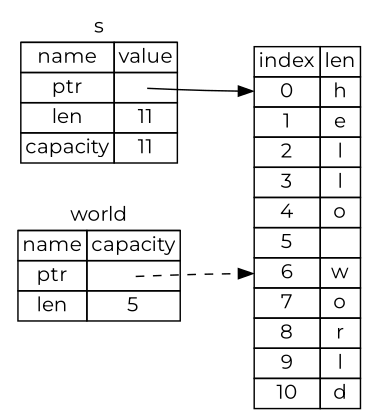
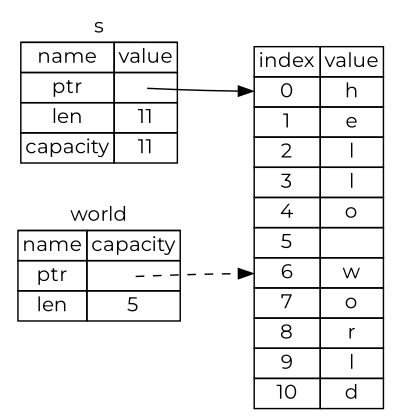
node "index": text "len" -> "value"
